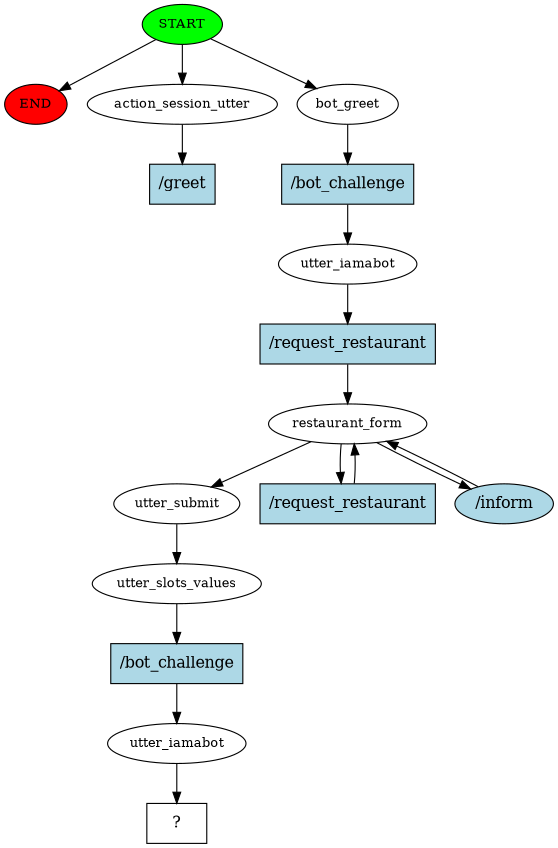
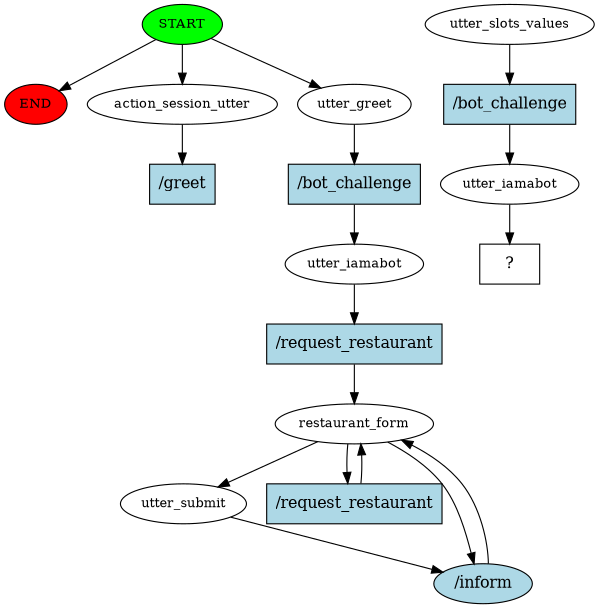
node "bot_greet": label "bot_greet" -> "utter_greet"
edge "utter_submit" -> "utter_slots_values": now "utter_submit" -> "/inform"
